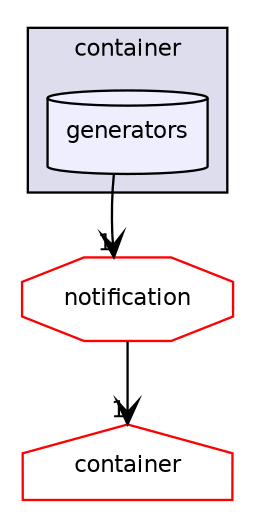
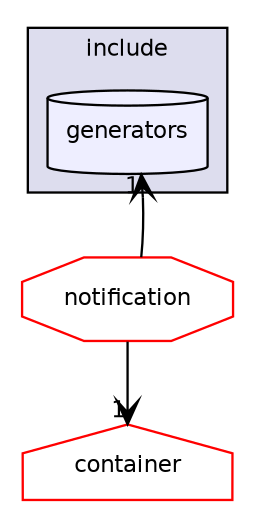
cluster "container": label "container" -> "include"
edge "generators" -> "notification": reversed
